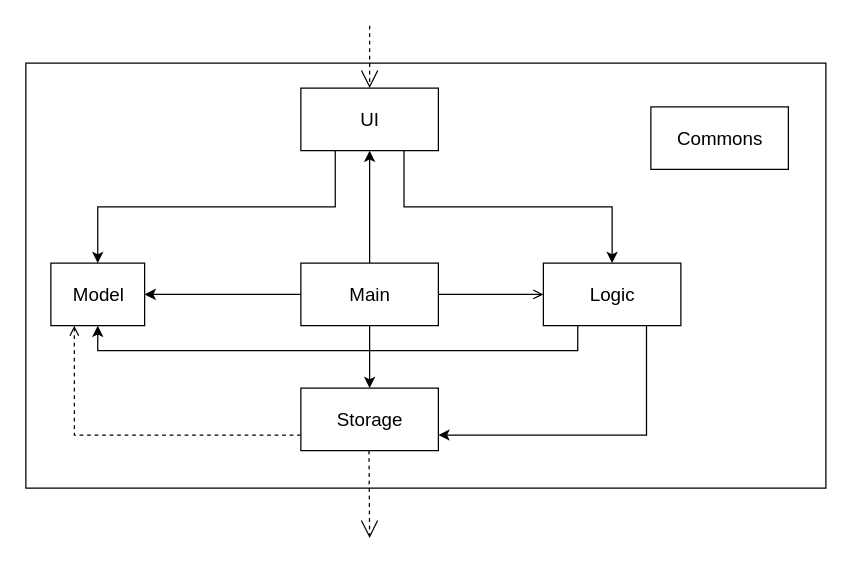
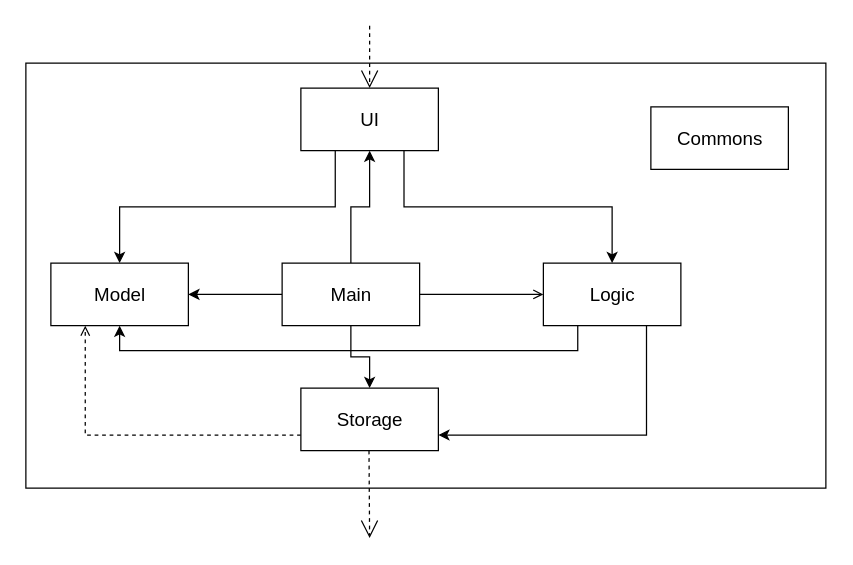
node "Model": size 94x63 -> 138x63
node "Main": moved (369, 294) -> (351, 294)
